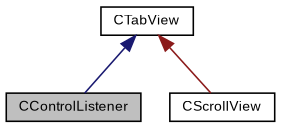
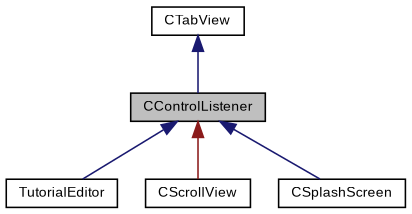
edge "CScrollView" -> "CTabView": now "CScrollView" -> "CControlListener"
node "TutorialEditor": added
node "CSplashScreen": added
